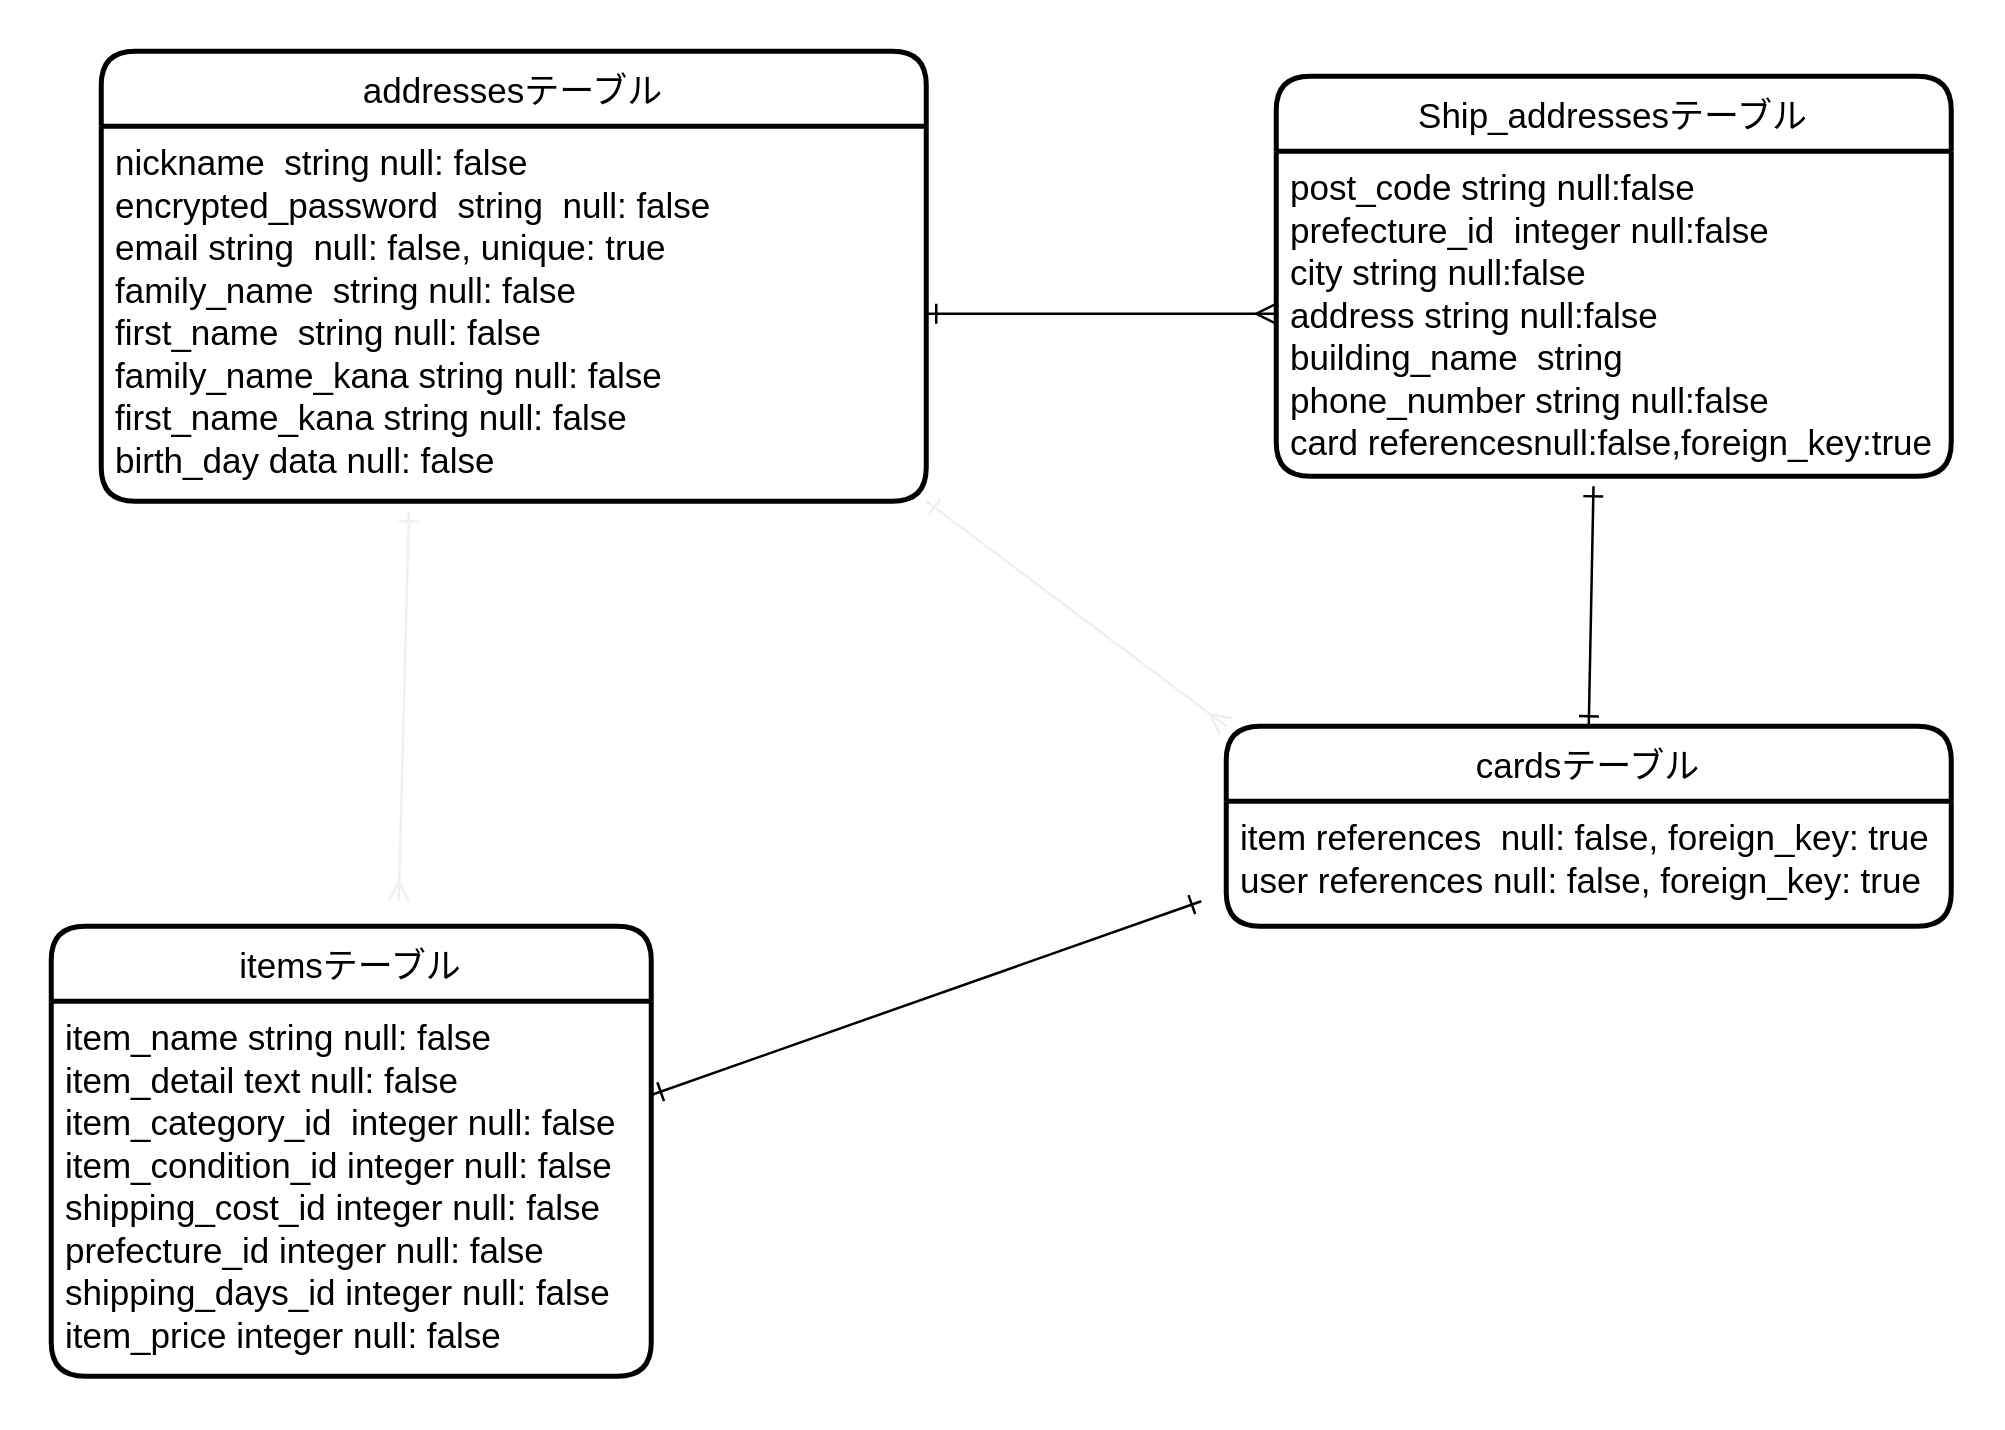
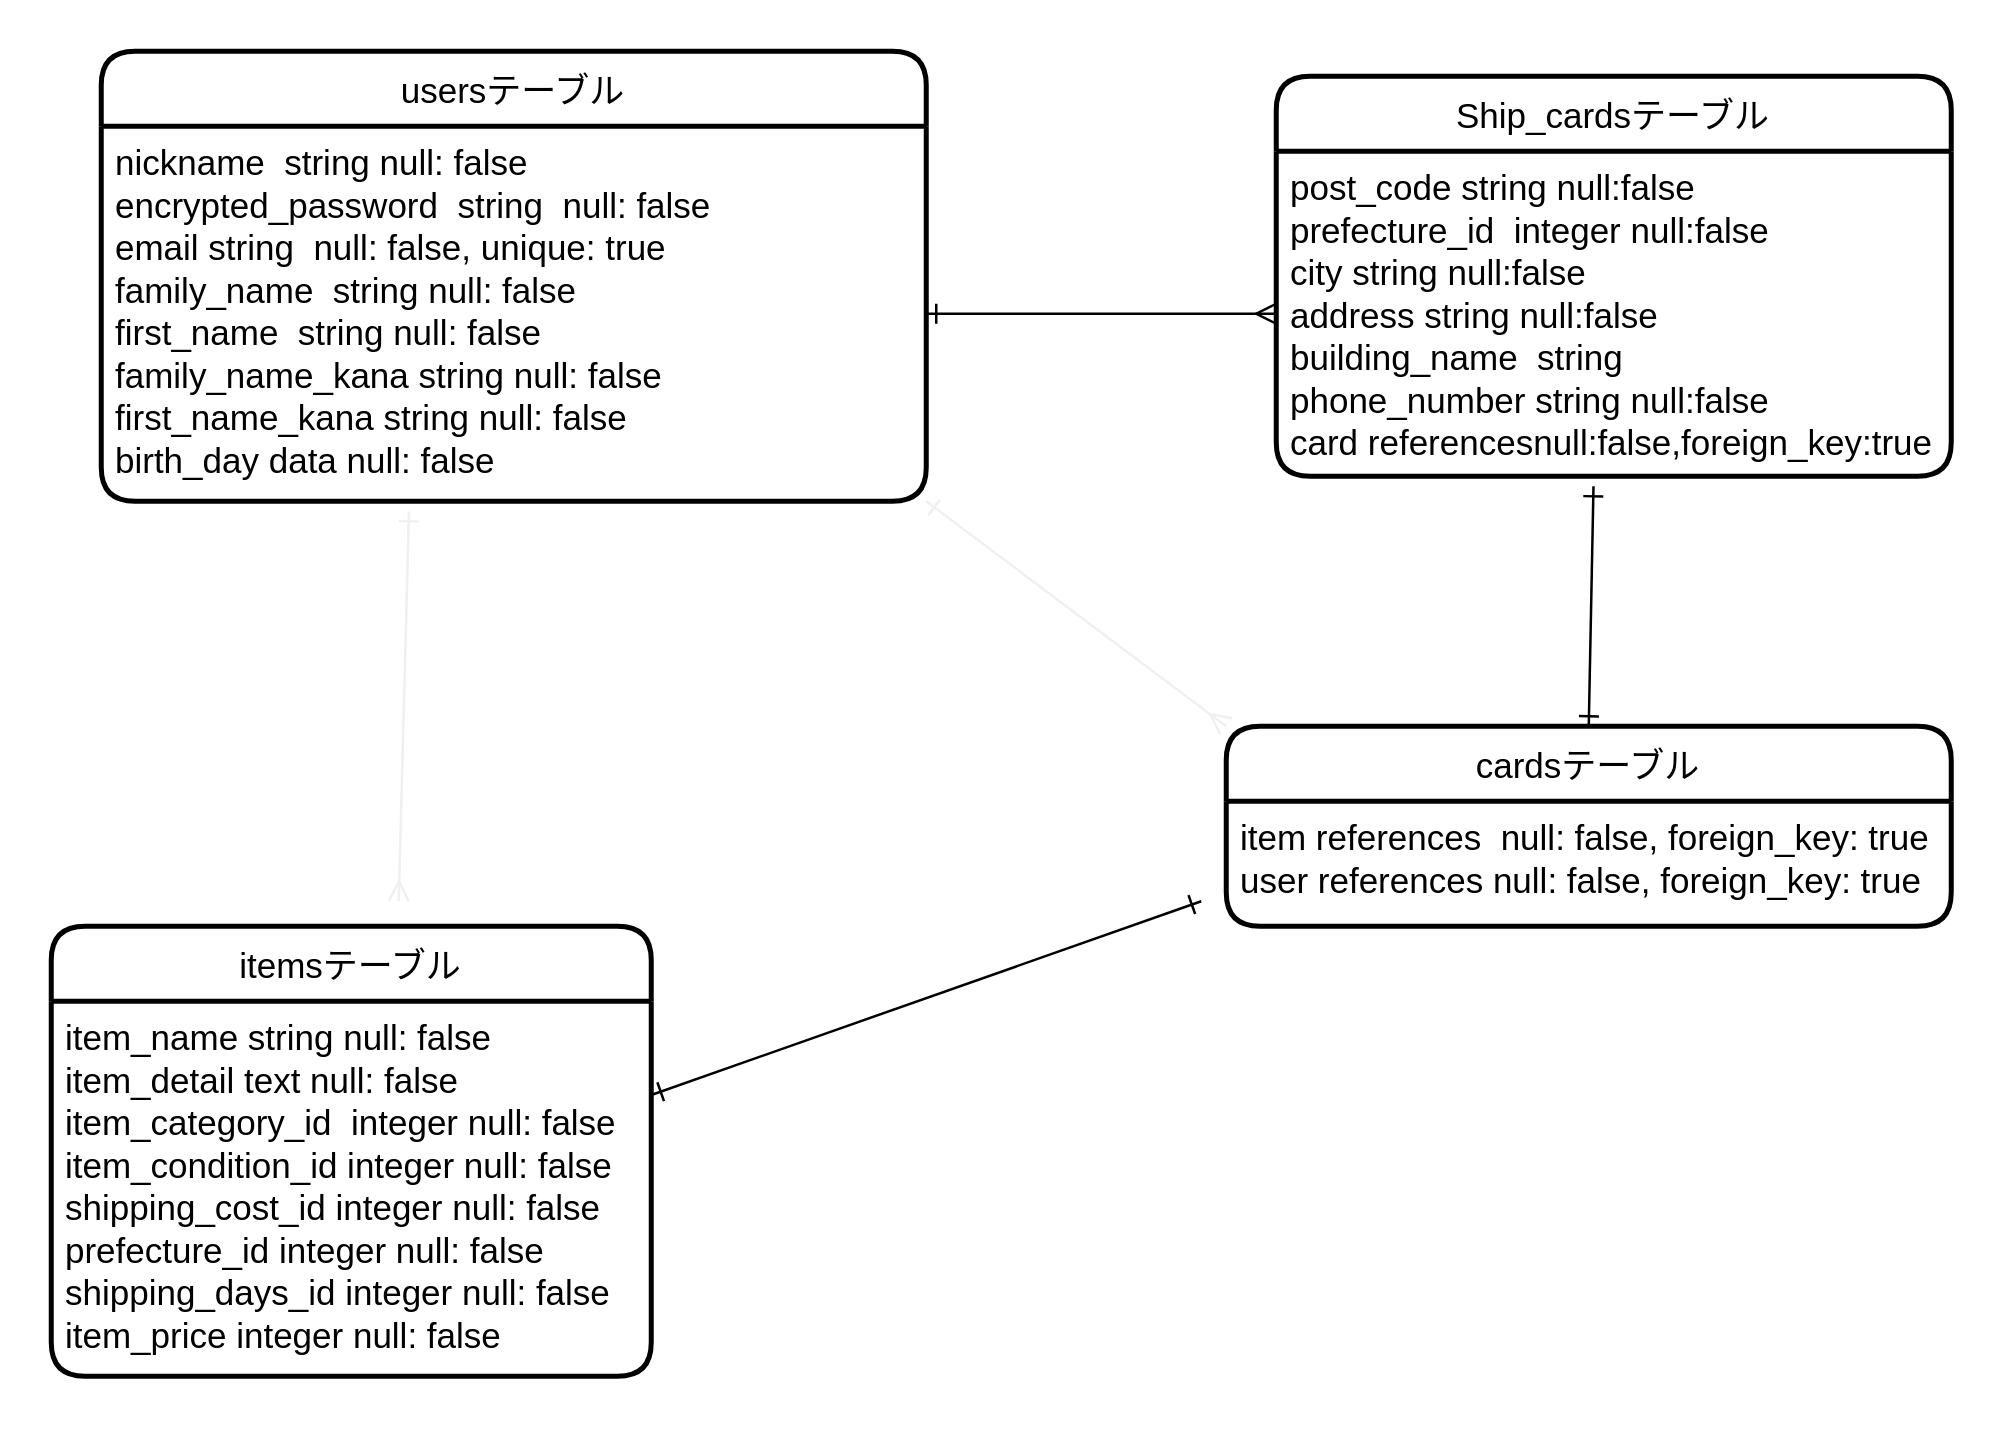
node "addressesテーブル": label "addressesテーブル" -> "usersテーブル"
node "Ship_addressesテーブル": label "Ship_addressesテーブル" -> "Ship_cardsテーブル"
